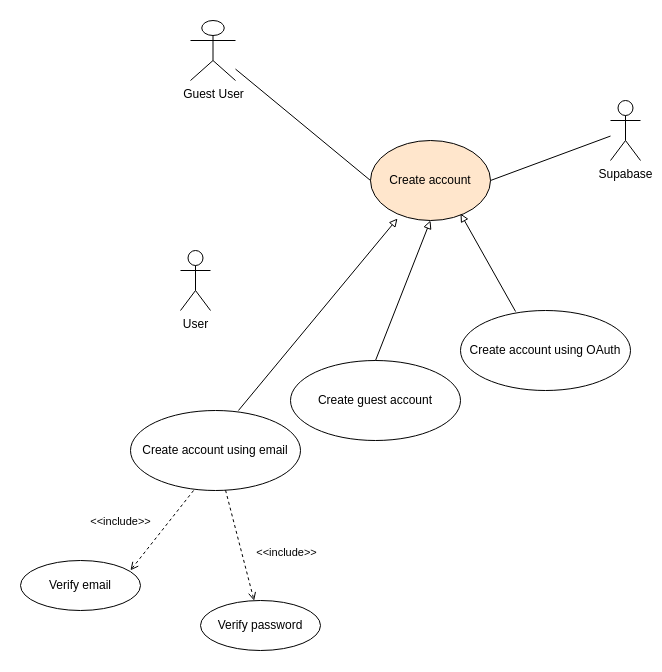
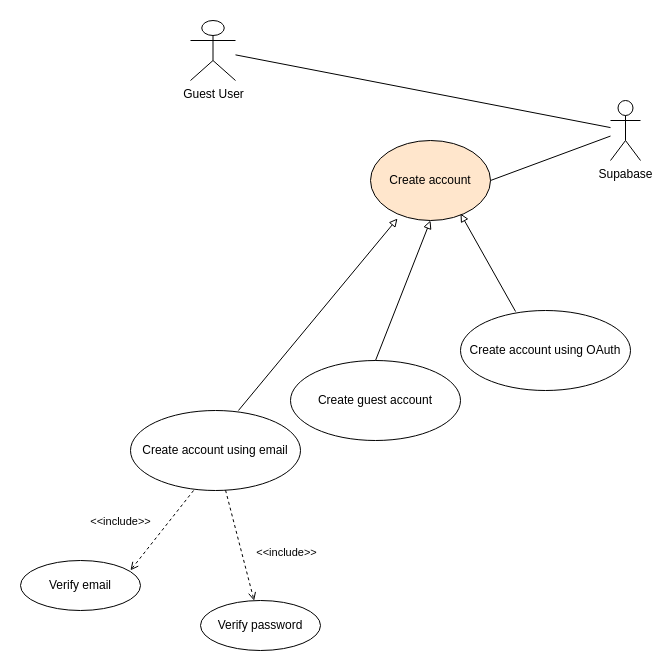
edge "Guest User" -- "Create account": now "Guest User" -- "Supabase"
node "User": removed
